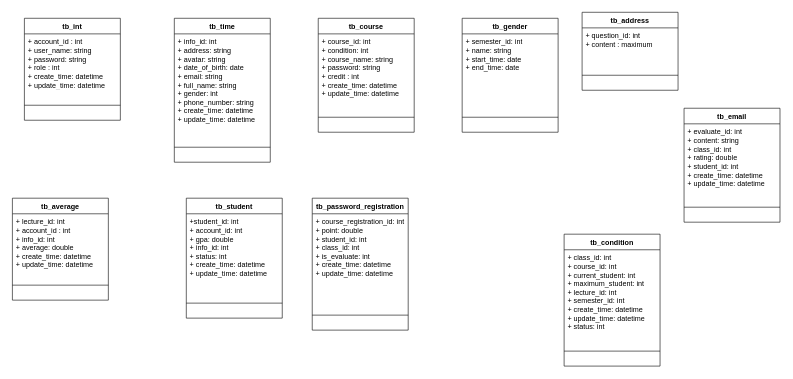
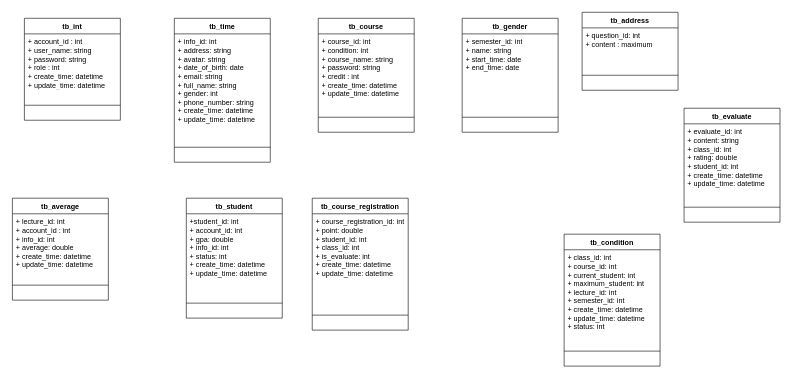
node "tb_email": label "tb_email" -> "tb_evaluate"
node "tb_password_registration": label "tb_password_registration" -> "tb_course_registration"
